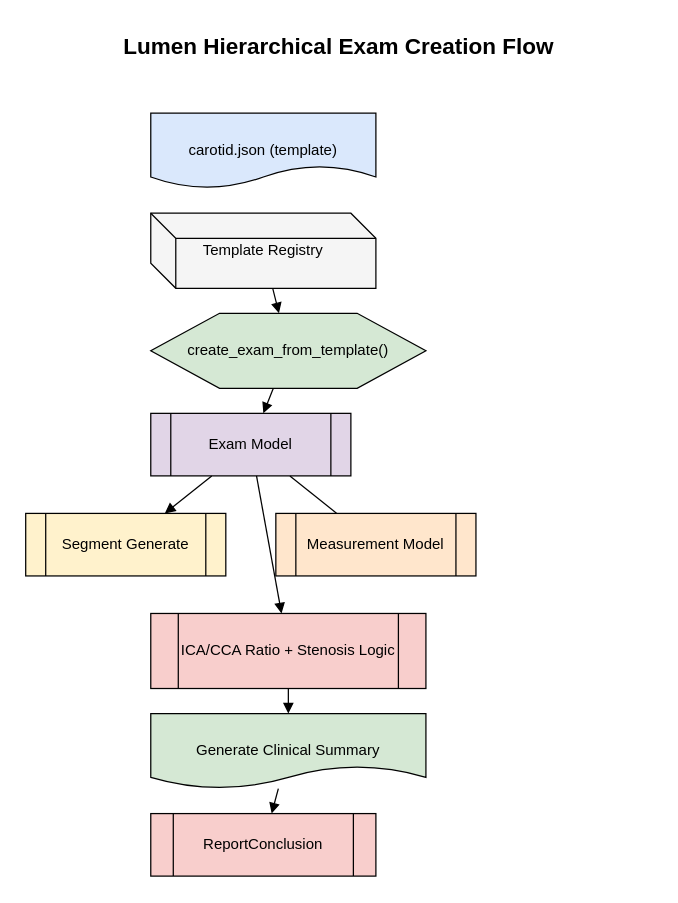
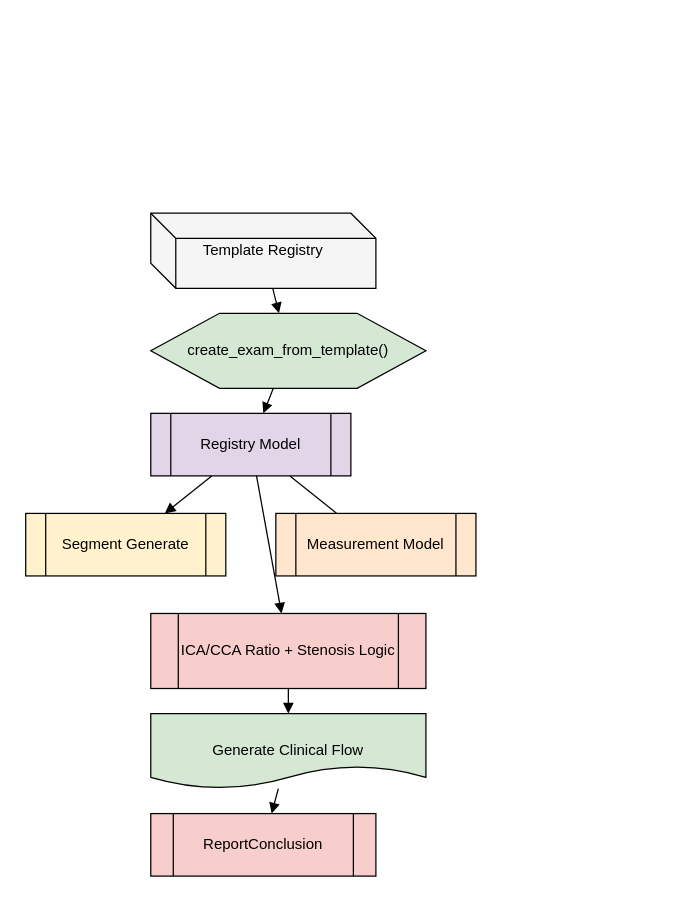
node "Lumen Hierarchical Exam Creation Flow": removed
node "carotid.json (template)": removed
node "Exam Model": label "Exam Model" -> "Registry Model"
node "Generate Clinical Summary": label "Generate Clinical Summary" -> "Generate Clinical Flow"
